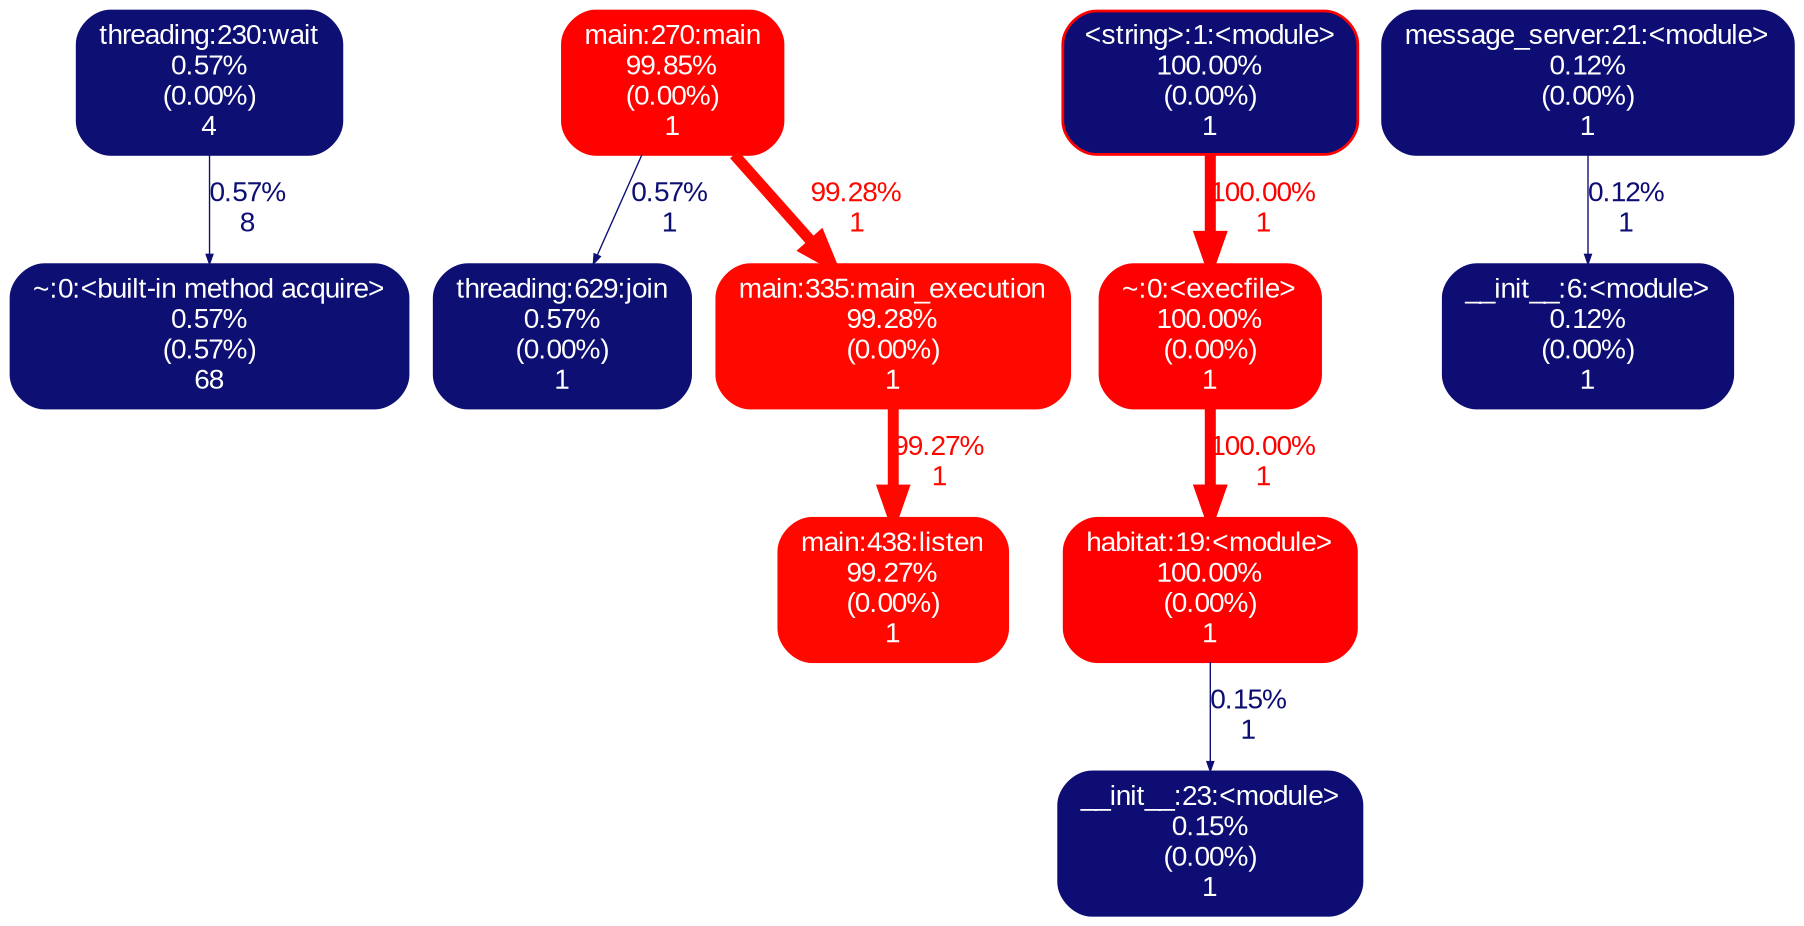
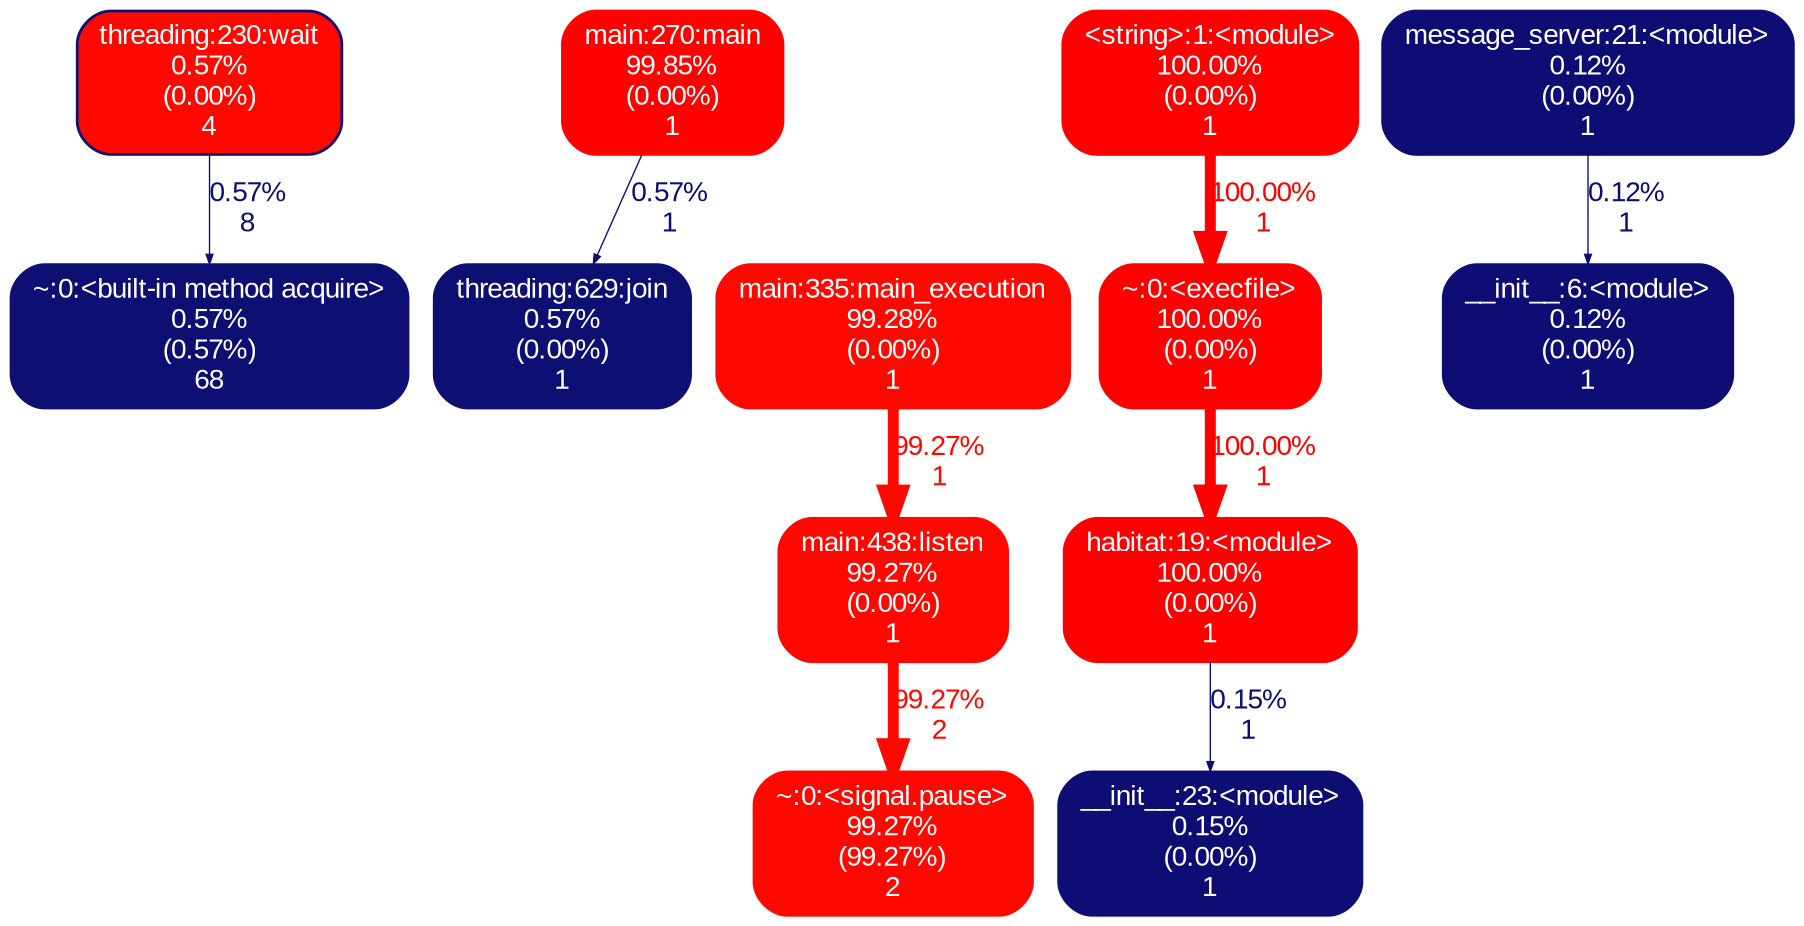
node "threading:230:wait 0.57% (0.00%) 4": fillcolor #0d0f73 -> #fe0800
node "<string>:1:<module> 100.00% (0.00%) 1": fillcolor #0d0d73 -> #ff0000
edge "main:270:main 99.85% (0.00%) 1" -> "main:335:main_execution 99.28% (0.00%) 1": removed, label "99.28% 1"
node "~:0:<signal.pause> 99.27% (99.27%) 2": added
